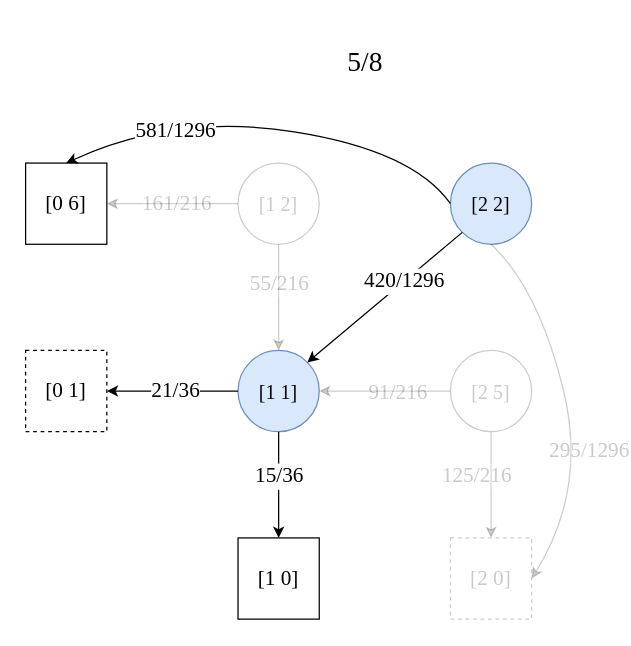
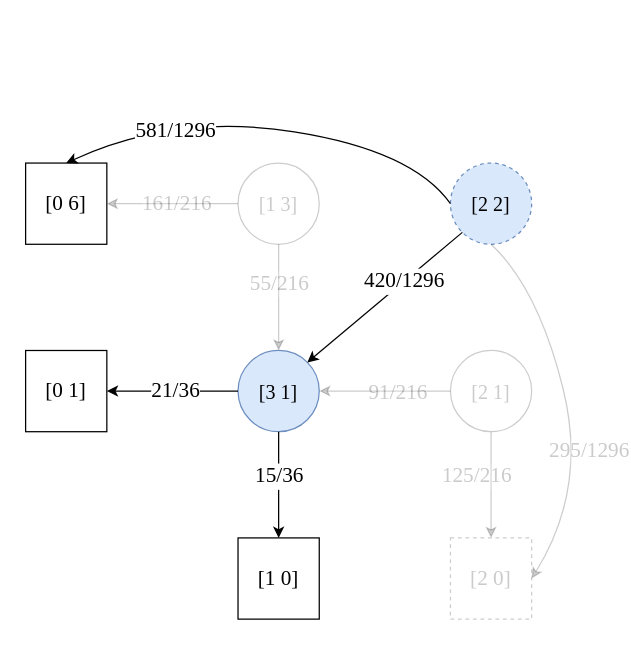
node "5/8": removed
node "[1 2]": label "[1 2]" -> "[1 3]"
node "[2 2]": style solid -> dashed
node "[0 1]": style dashed -> solid
node "[1 1]": label "[1 1]" -> "[3 1]"
node "[2 5]": label "[2 5]" -> "[2 1]"
